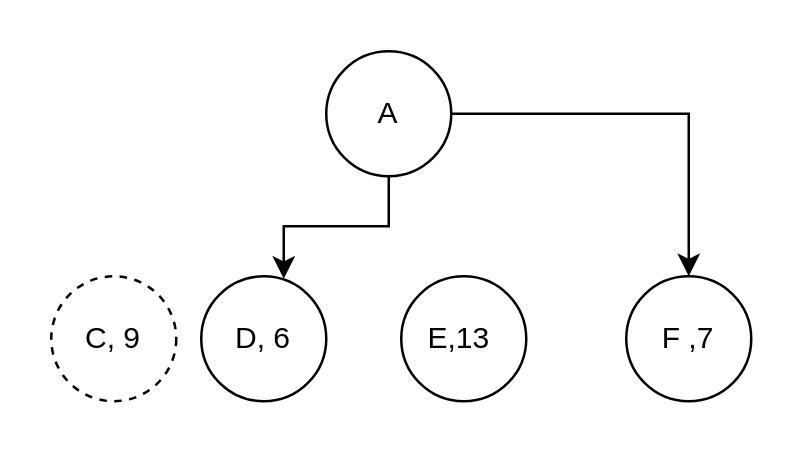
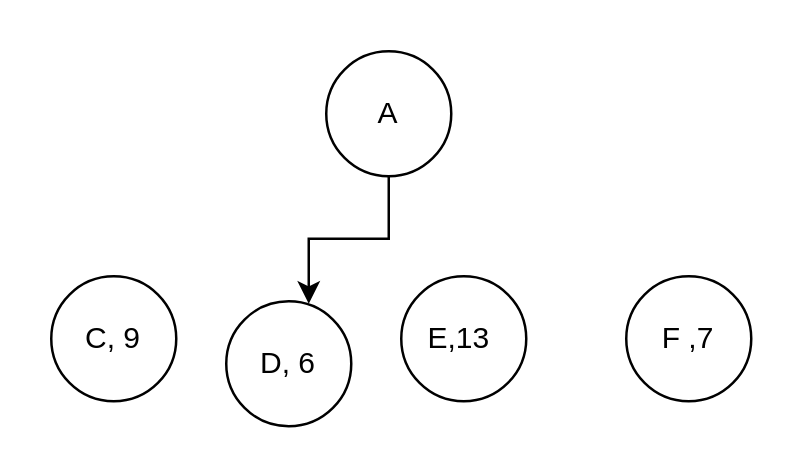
edge "A" -> "F ,7": removed
node "C, 9": style dashed -> solid
node "D, 6": moved (264, 339) -> (289, 364)
